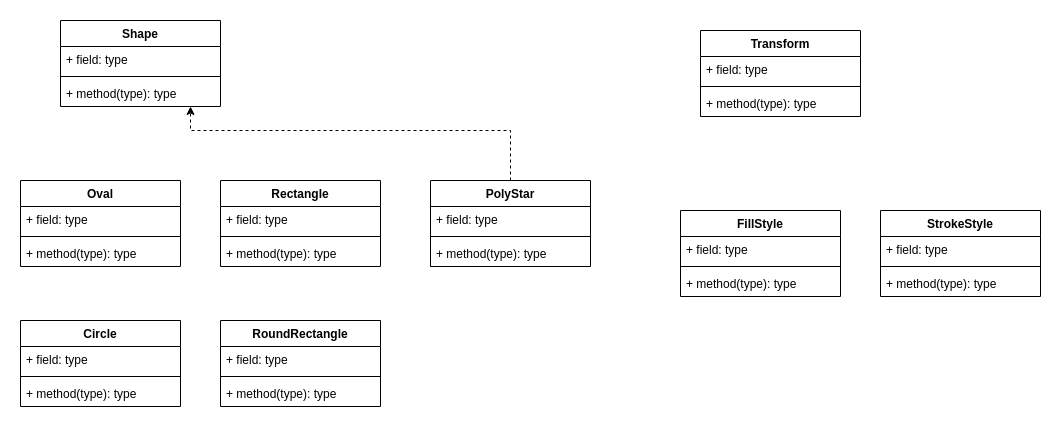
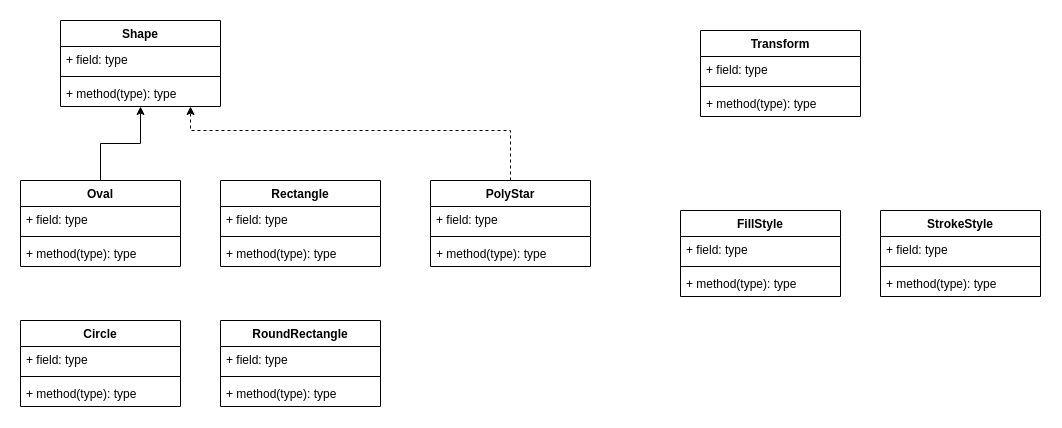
edge "Oval" -> "Shape": added
